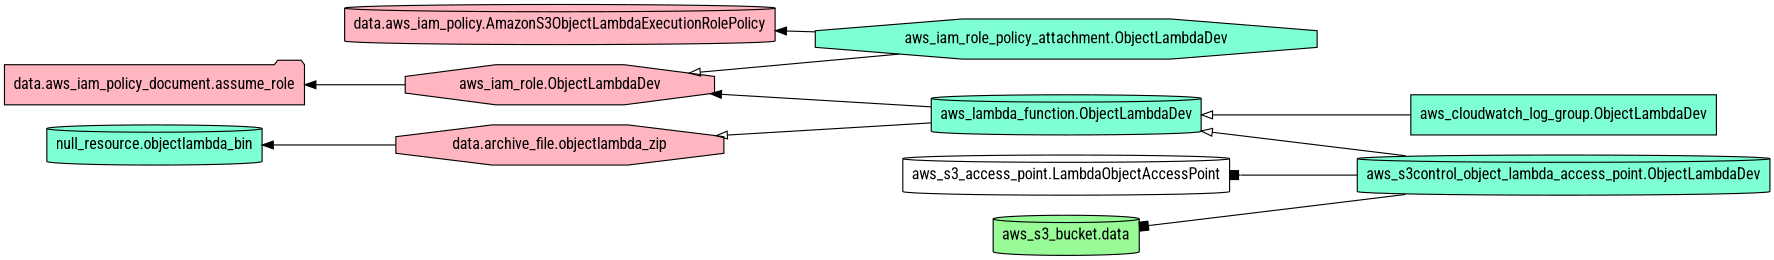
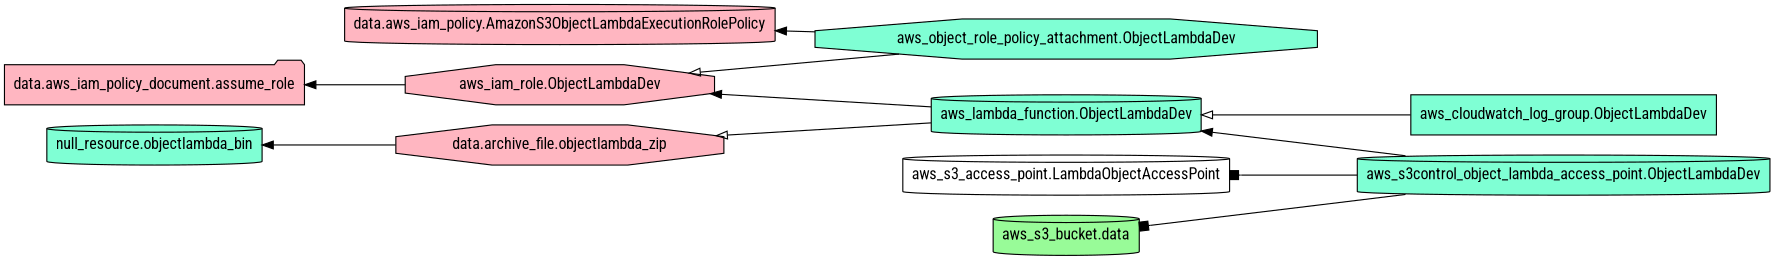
node "aws_iam_role_policy_attachment.ObjectLambdaDev": label "aws_iam_role_policy_attachment.ObjectLambdaDev" -> "aws_object_role_policy_attachment.ObjectLambdaDev"
edge "aws_s3control_object_lambda_access_point.ObjectLambdaDev" -> "aws_lambda_function.ObjectLambdaDev": arrowhead onormal -> normal
